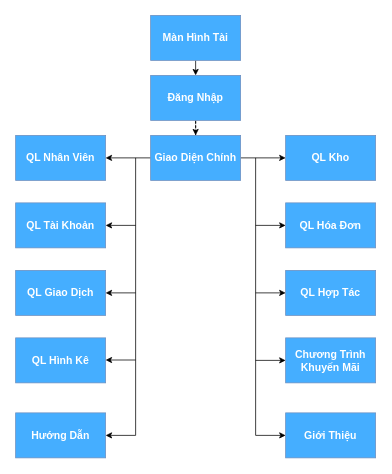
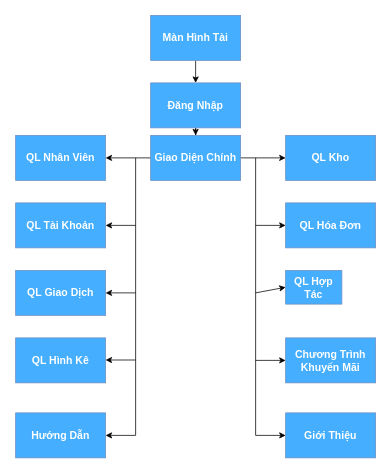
node "Đăng Nhập": moved (195, 98) -> (195, 105)
node "QL Hợp Tác": size 90x45 -> 56x34
